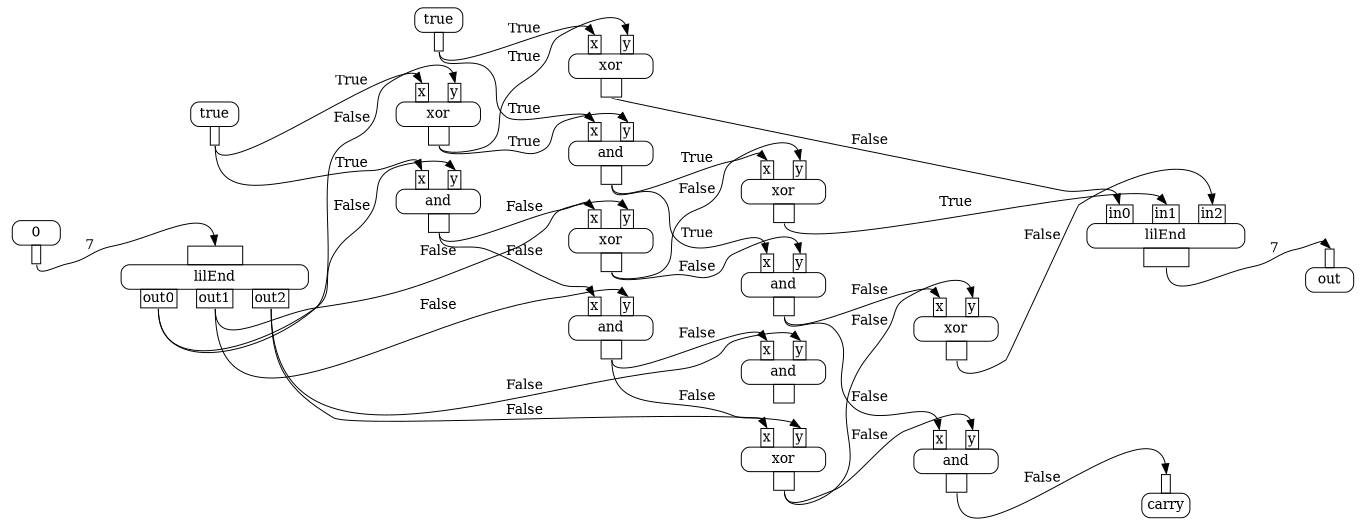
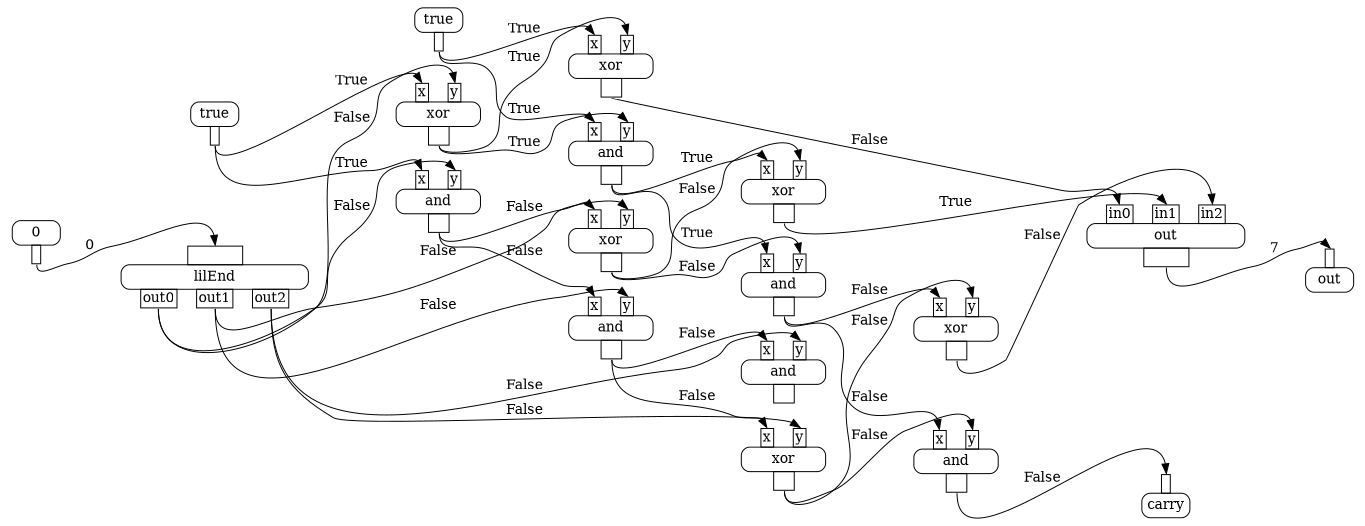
node "in0": text "lilEnd" -> "out"
edge "0" -> "lilEnd": label "7" -> "0"
